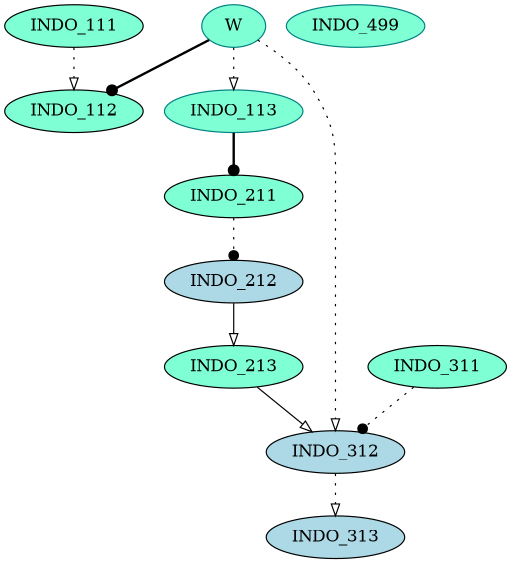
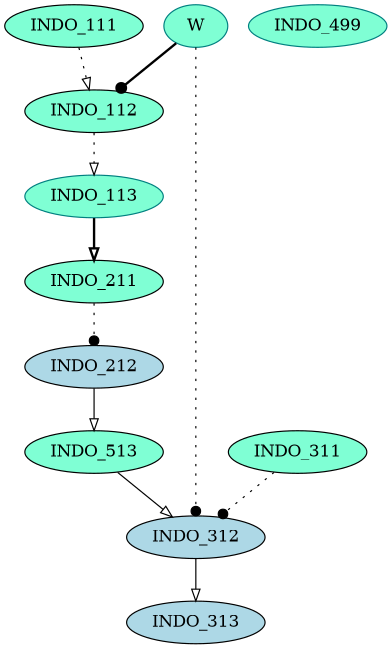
edge "W" -> "INDO_113": now "INDO_112" -> "INDO_113"
edge "INDO_113" -> "INDO_211": arrowhead dot -> onormal
edge "W" -> "INDO_312": arrowhead onormal -> dot
node "INDO_213": label "INDO_213" -> "INDO_513"
edge "INDO_312" -> "INDO_313": style dotted -> solid
